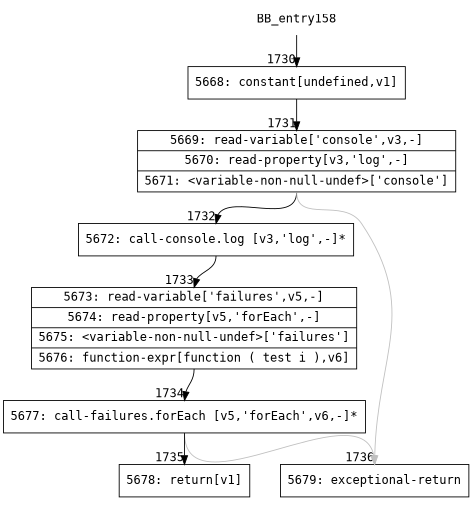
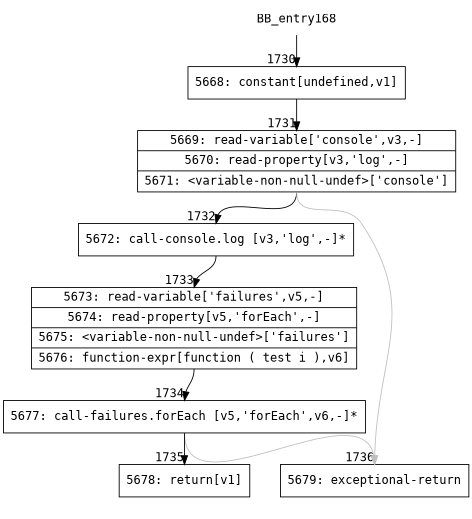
node "BB_entry158": label "BB_entry158" -> "BB_entry168"
